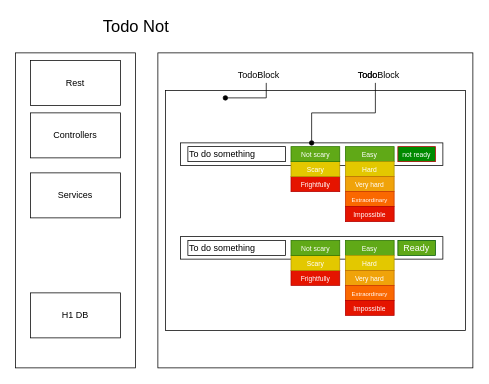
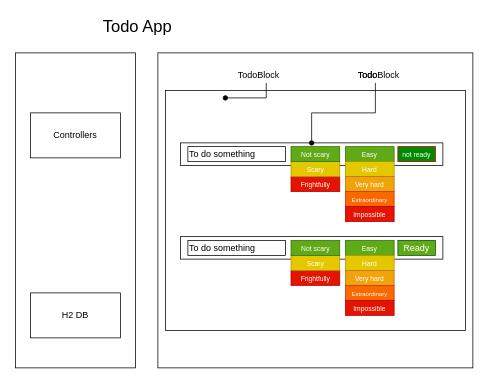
node "Todo Not": label "Todo Not" -> "Todo App"
node "Rest": removed
node "Services": removed
node "H1 DB": label "H1 DB" -> "H2 DB"
